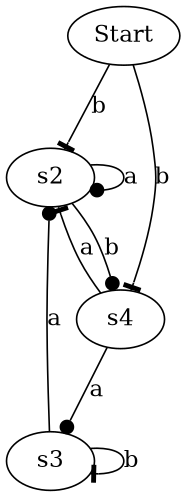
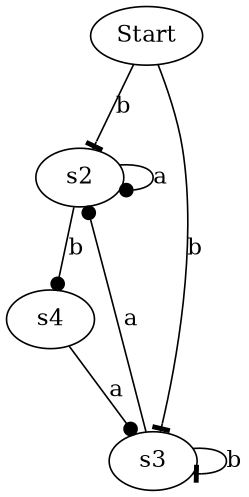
edge "Start" -> "s4": now "Start" -> "s3"
edge "s4" -> "s2": removed, label "a"
